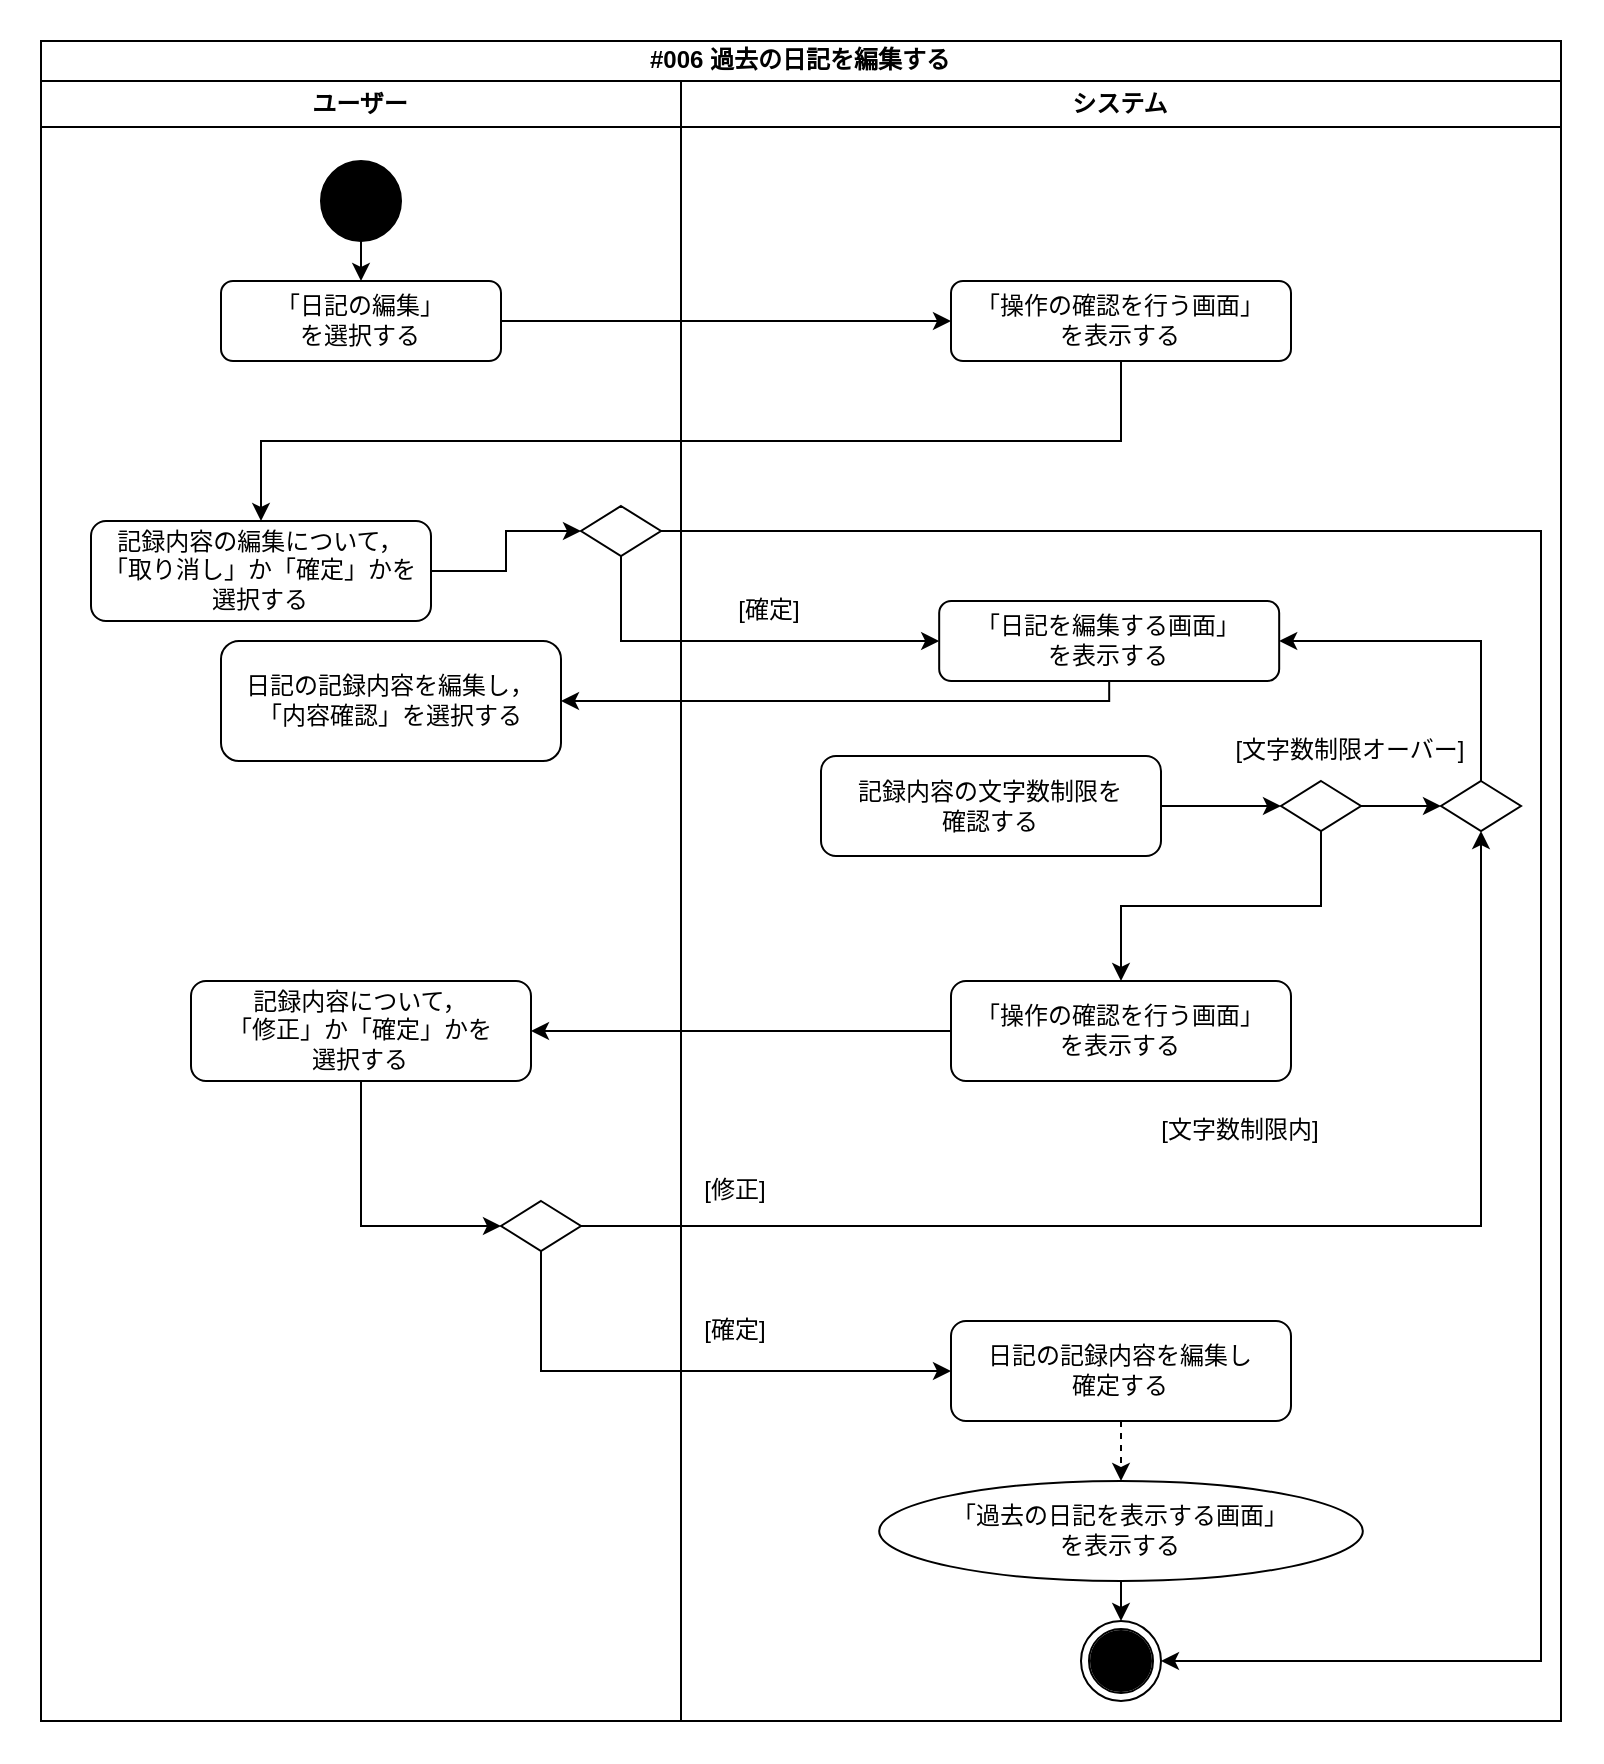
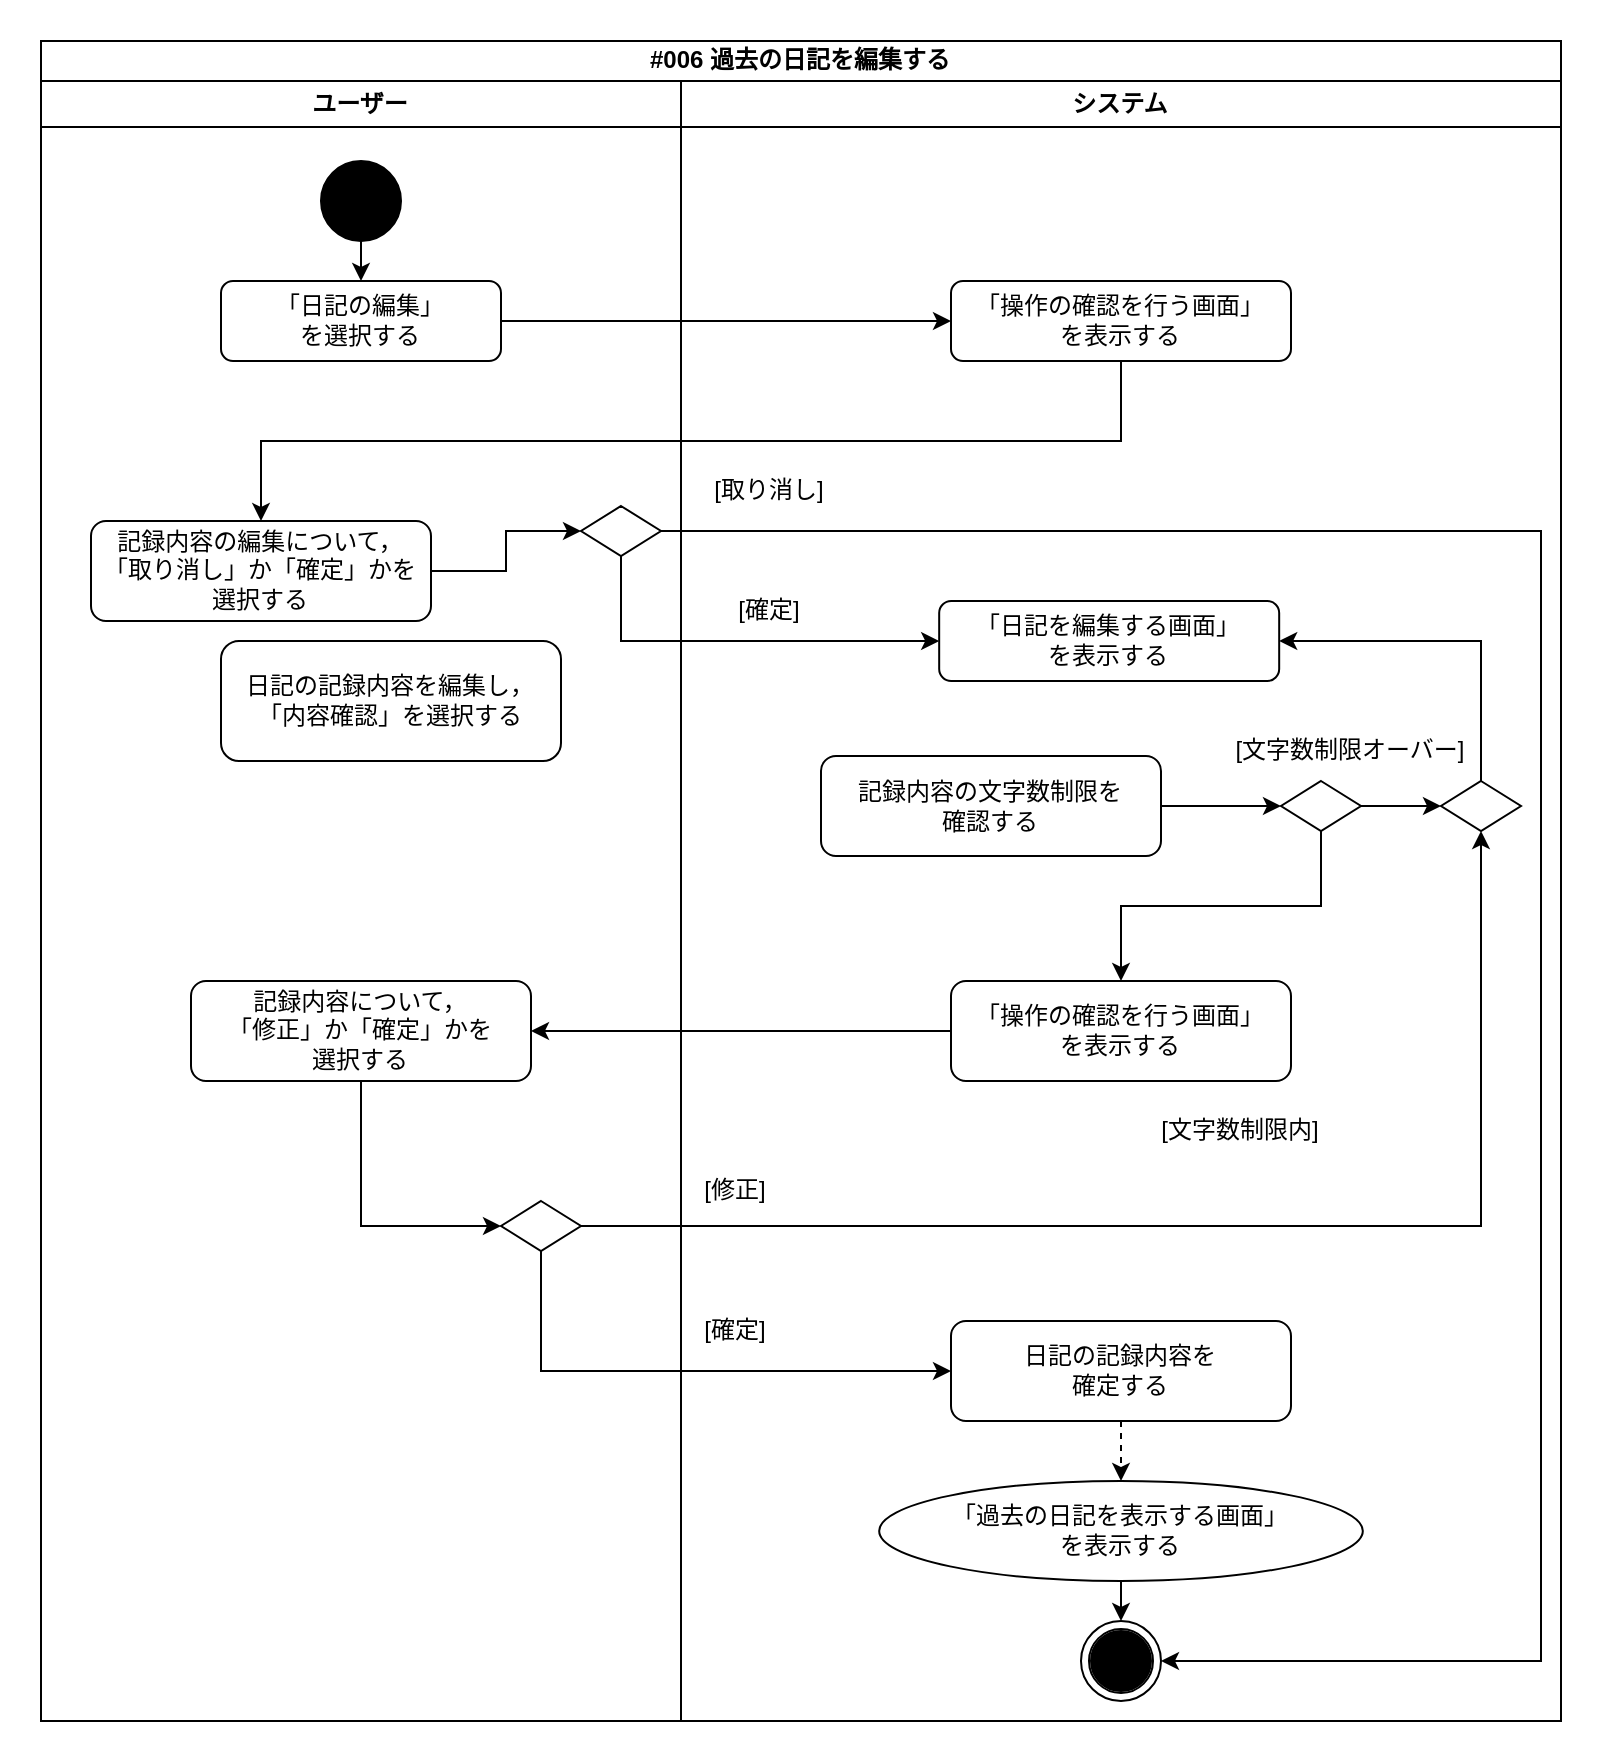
node "[取り消し]": added
edge "「日記を編集する画面」 を表示する" -> "日記の記録内容を編集し， 「内容確認」を選択する": removed
node "日記の記録内容を編集し 確定する": label "日記の記録内容を編集し 確定する" -> "日記の記録内容を 確定する"
